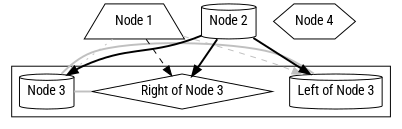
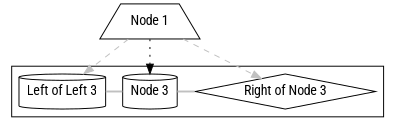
node "Node 2": removed
node "Node 4": removed
edge "Node 1" -> "Node 3": color grey -> black
edge "Node 1" -> "Right of Node 3": color black -> grey
node "Left of Node 3": label "Left of Node 3" -> "Left of Left 3"
